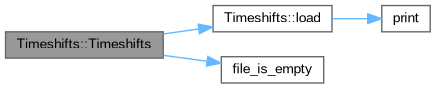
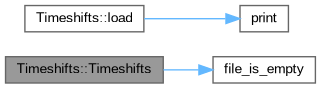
edge "Timeshifts::Timeshifts" -> "Timeshifts::load": removed
